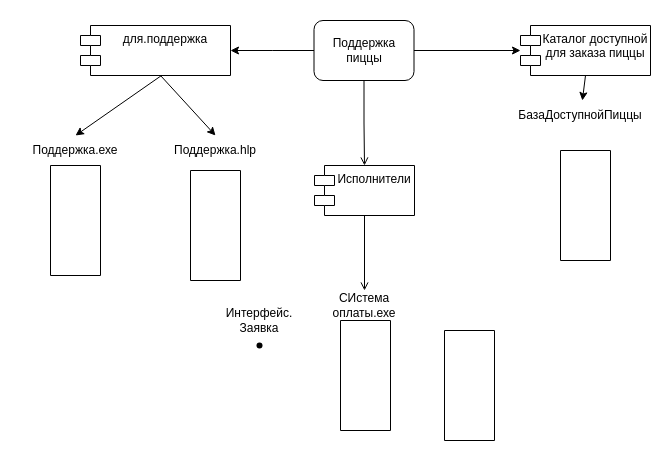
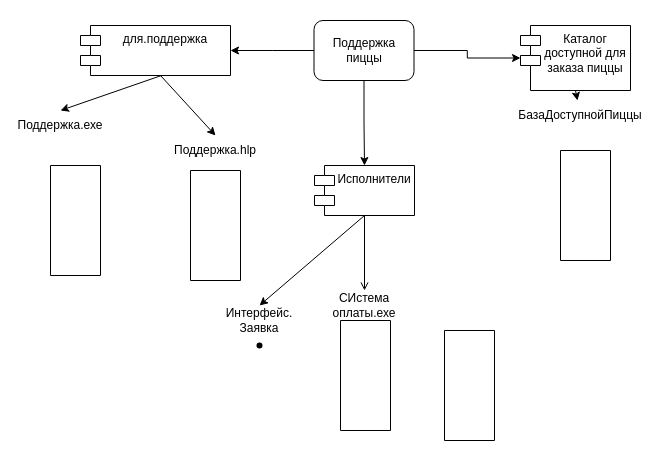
node "Каталог доступной для заказа пиццы": size 130x50 -> 110x65
node "Поддержка.ехе": moved (76, 151) -> (61, 126)
edge "Поддержка пиццы" -> "Исполнители": arrowhead open -> classic
edge "Исполнители" -> "Интерфейс. Заявка": added
